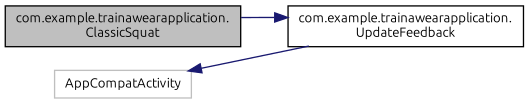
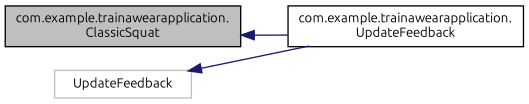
edge "com.example.trainawearapplication. ClassicSquat" -> "com.example.trainawearapplication. UpdateFeedback": reversed
node "AppCompatActivity": label "AppCompatActivity" -> "UpdateFeedback"
